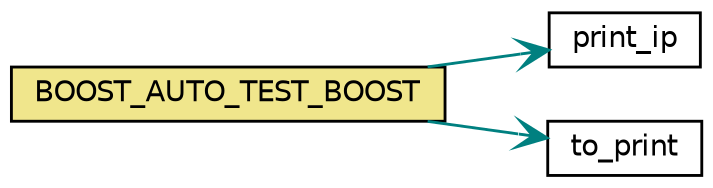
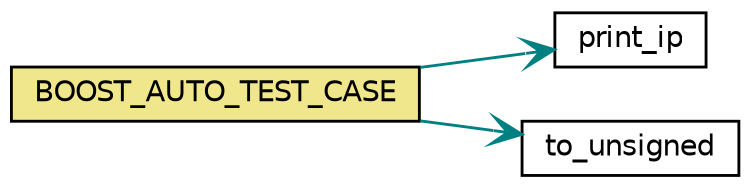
node "BOOST_AUTO_TEST_BOOST": label "BOOST_AUTO_TEST_BOOST" -> "BOOST_AUTO_TEST_CASE"
node "to_print": label "to_print" -> "to_unsigned"
